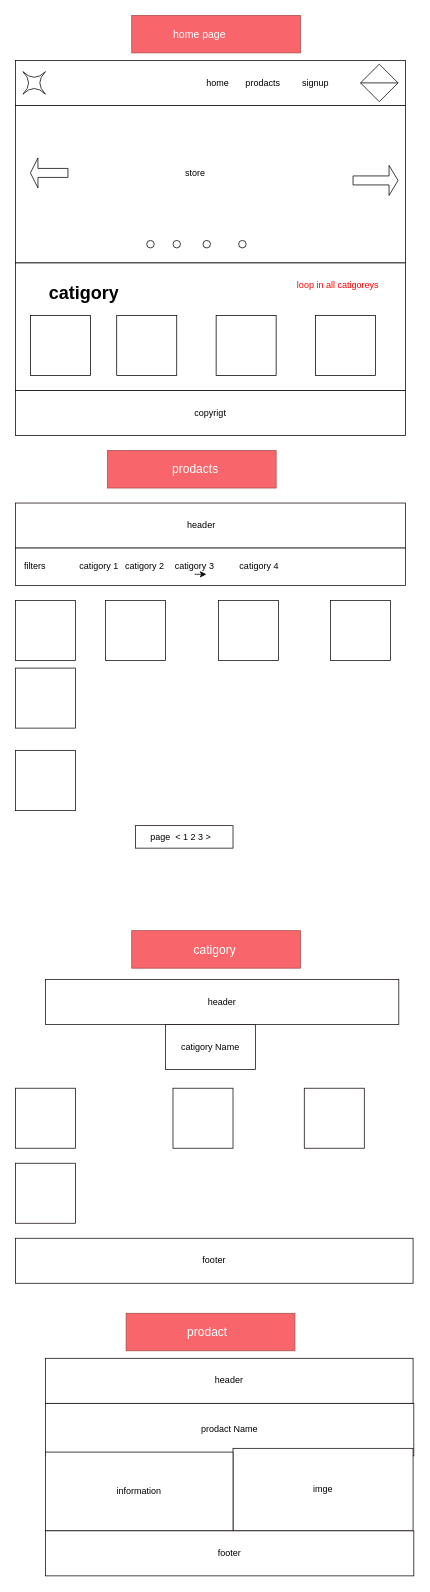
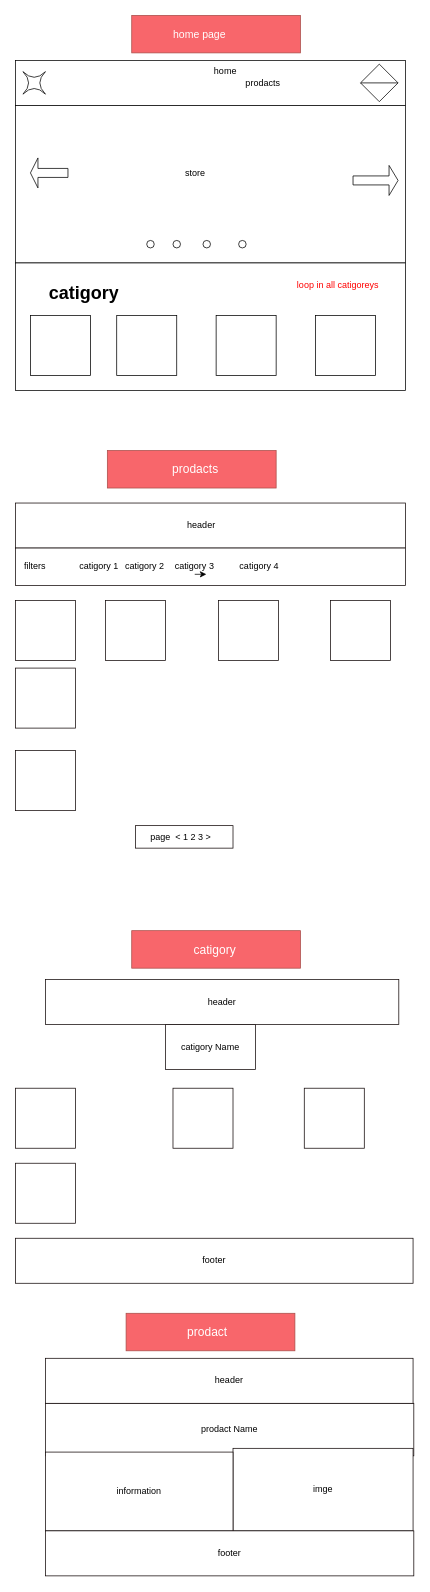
node "home": moved (218, 83) -> (225, 72)
node "signup": removed
node "copyrigt": removed
